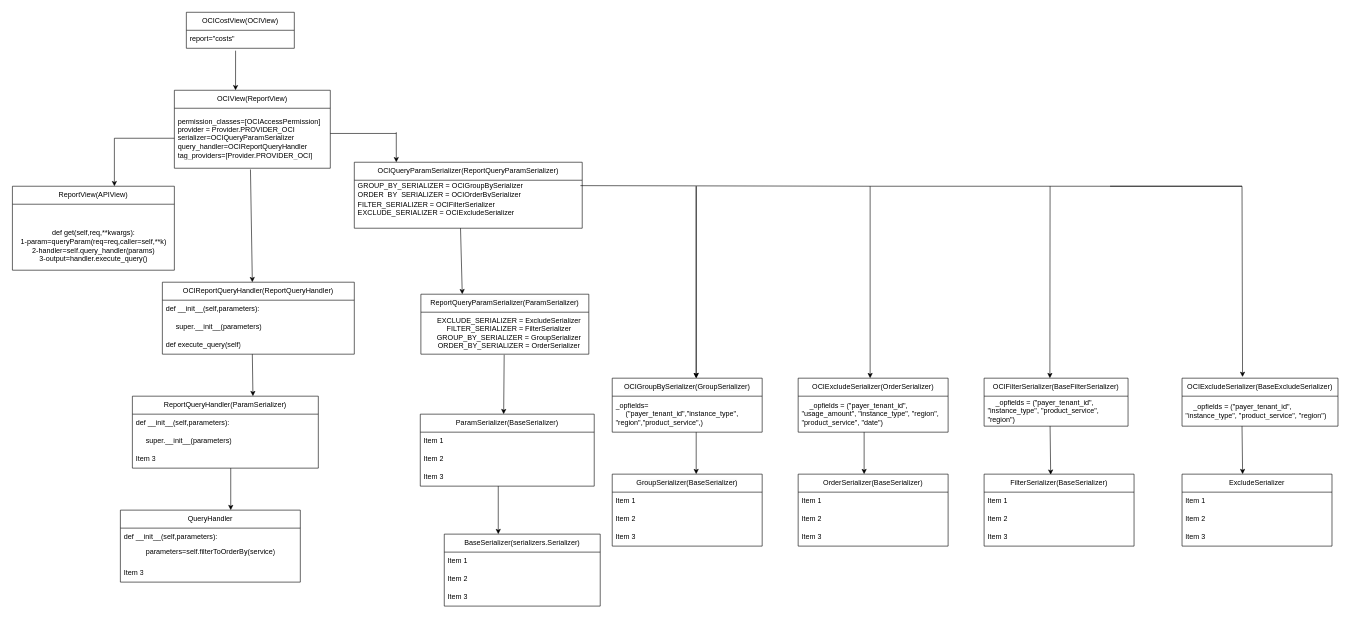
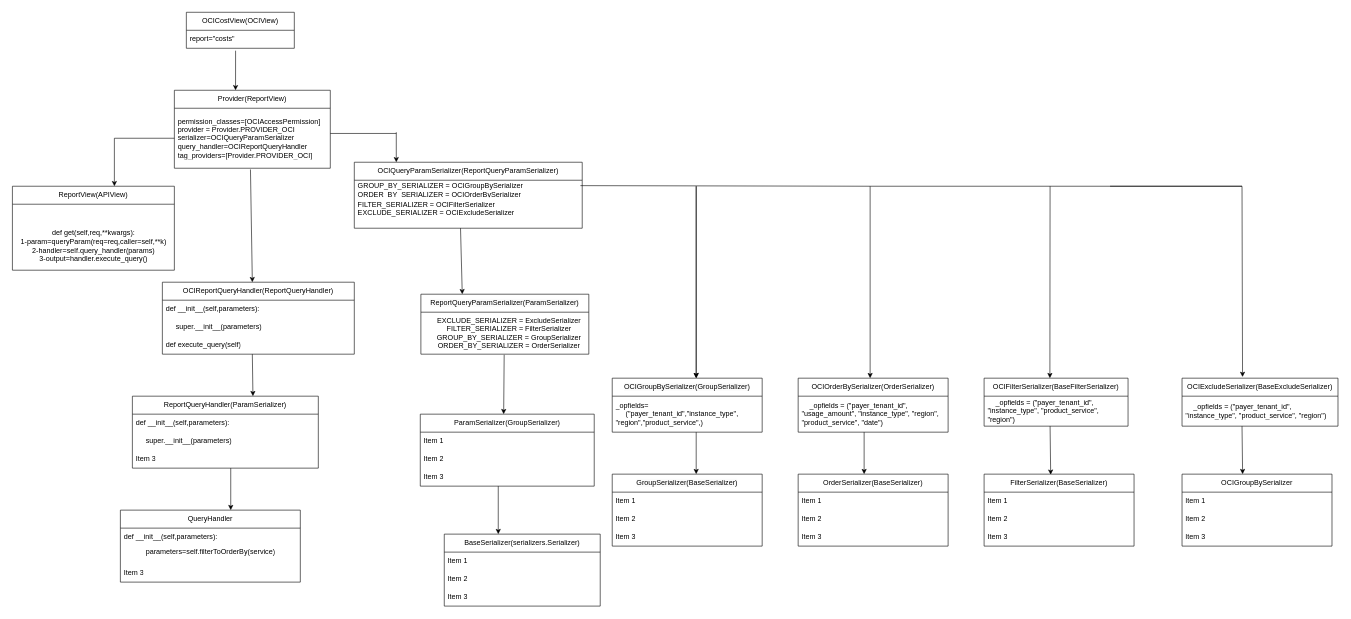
node "OCIView(ReportView)": label "OCIView(ReportView)" -> "Provider(ReportView)"
node "OCIExcludeSerializer(OrderSerializer)": label "OCIExcludeSerializer(OrderSerializer)" -> "OCIOrderBySerializer(OrderSerializer)"
node "ParamSerializer(BaseSerializer)": label "ParamSerializer(BaseSerializer)" -> "ParamSerializer(GroupSerializer)"
node "ExcludeSerializer": label "ExcludeSerializer" -> "OCIGroupBySerializer"
